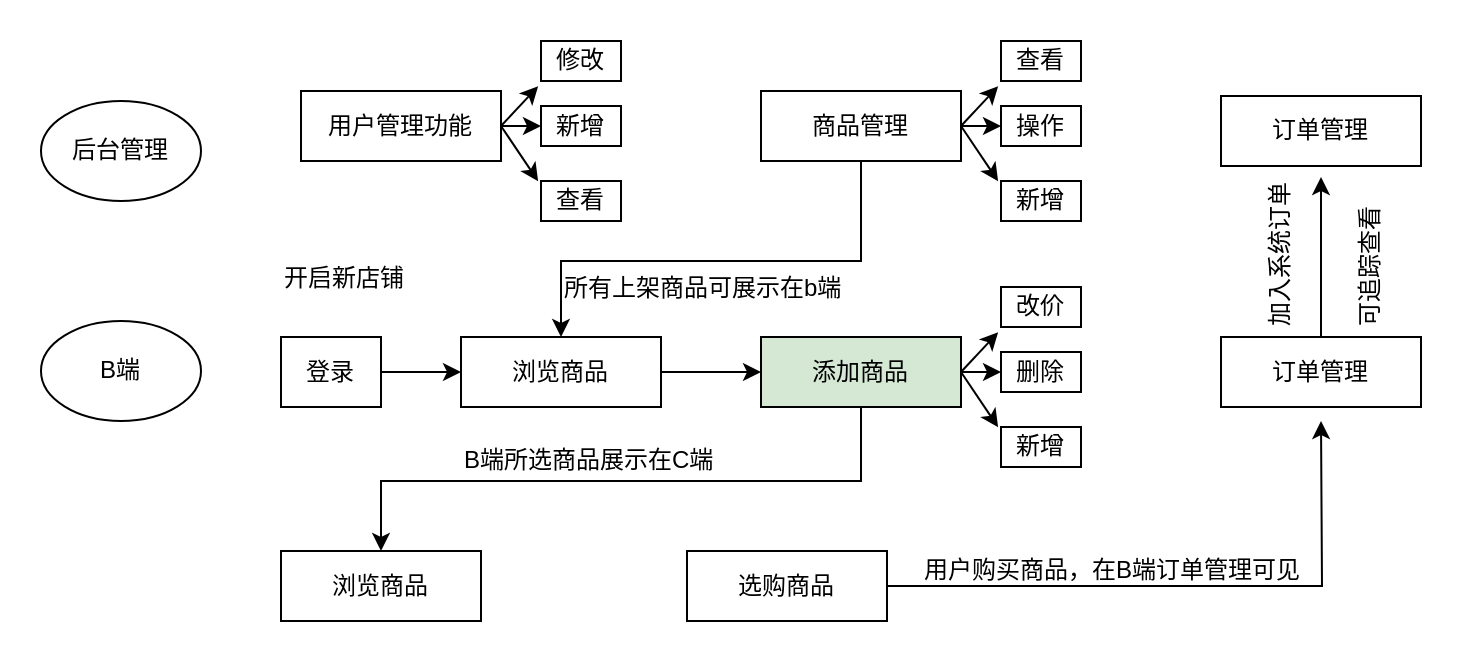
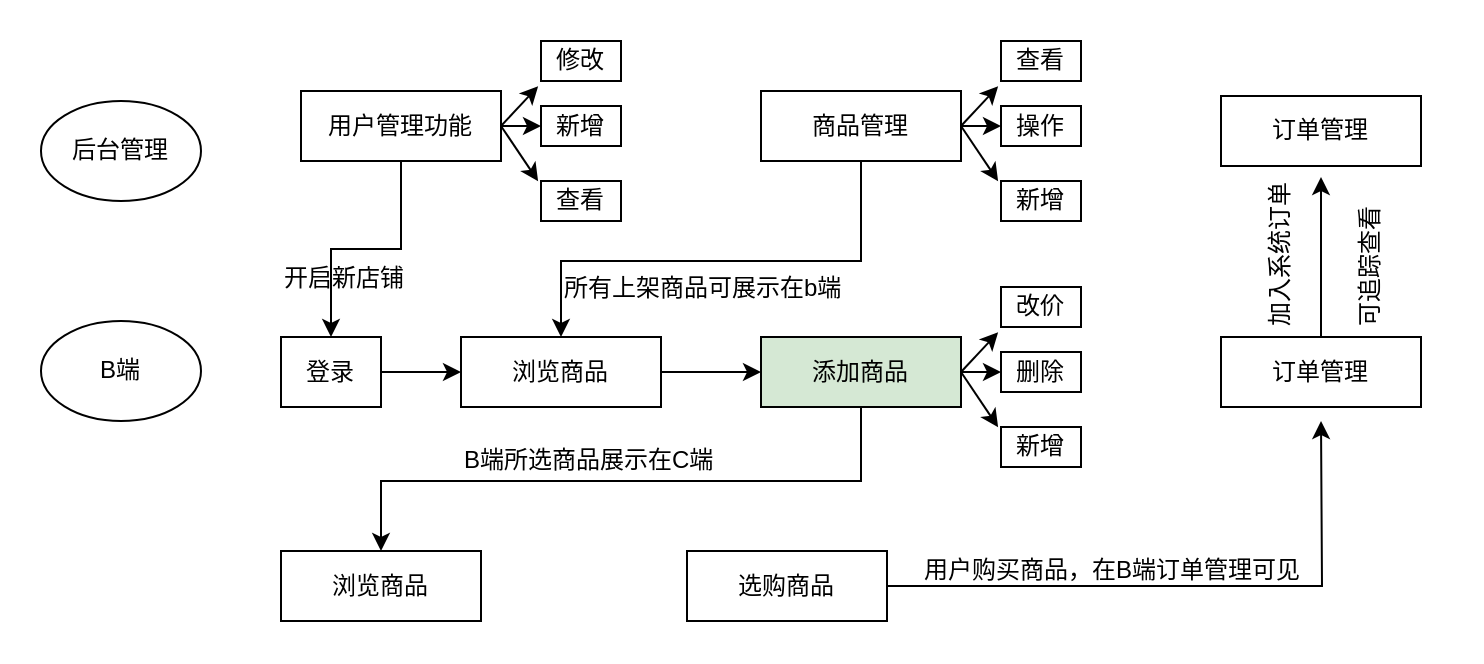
edge "用户管理功能" -> "登录": added
